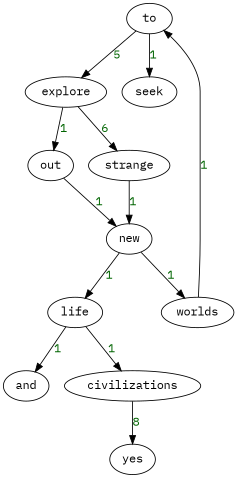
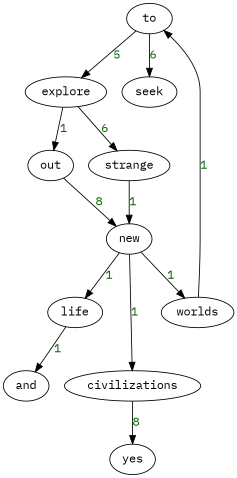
edge "to" -> "seek": label "1" -> "6"
edge "out" -> "new": label "1" -> "8"
edge "life" -> "civilizations": now "new" -> "civilizations"
